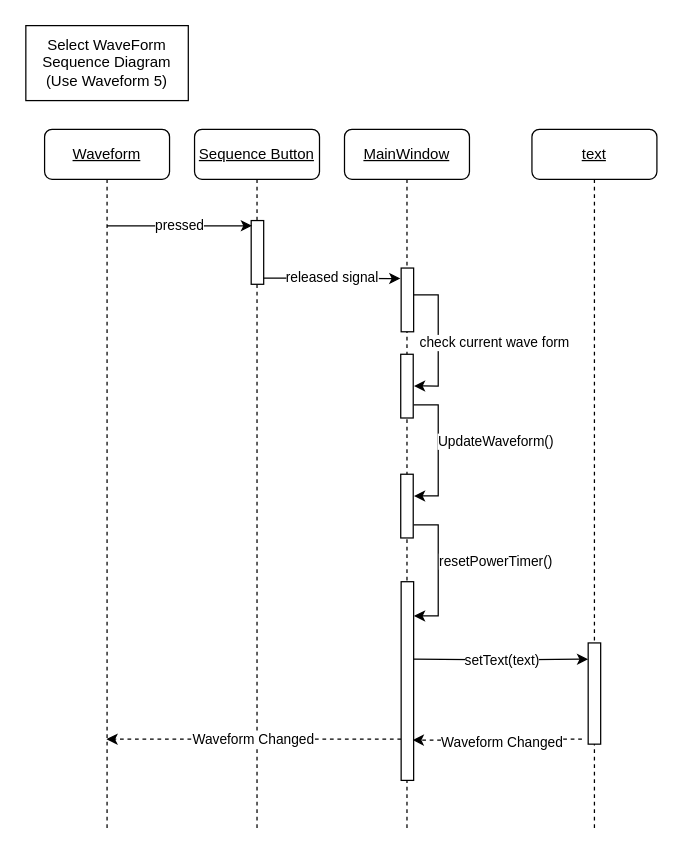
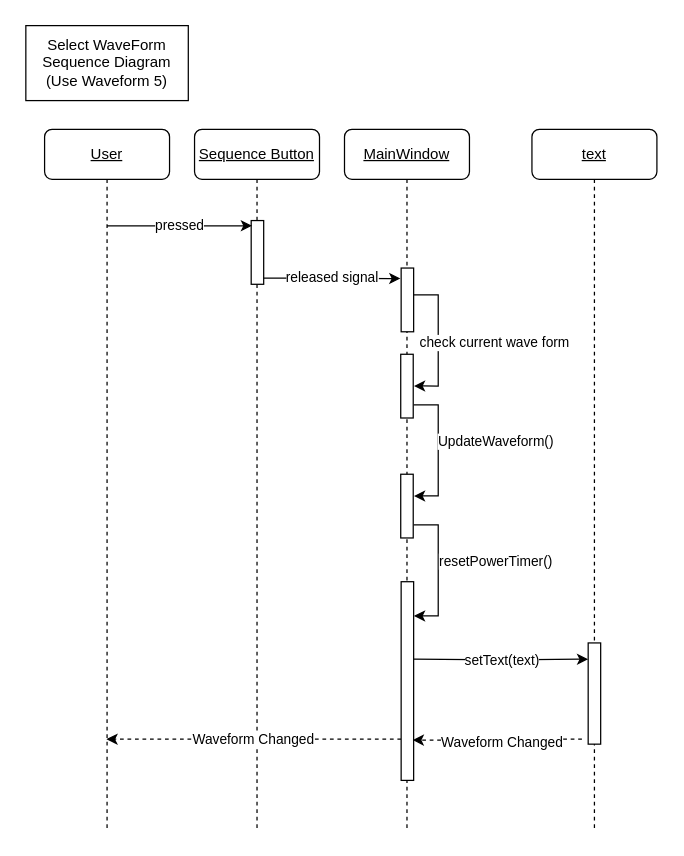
node "Waveform": label "Waveform" -> "User"
